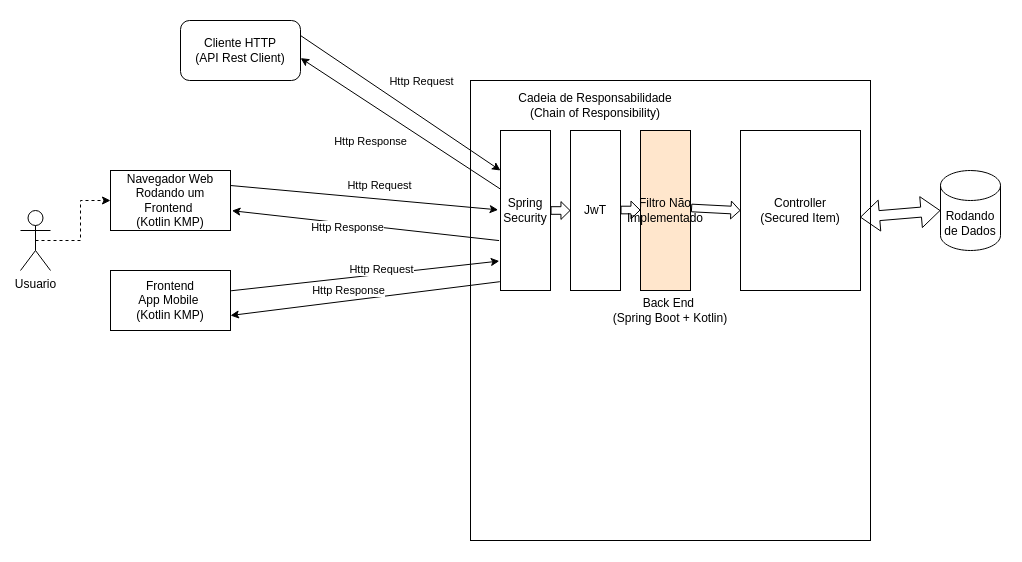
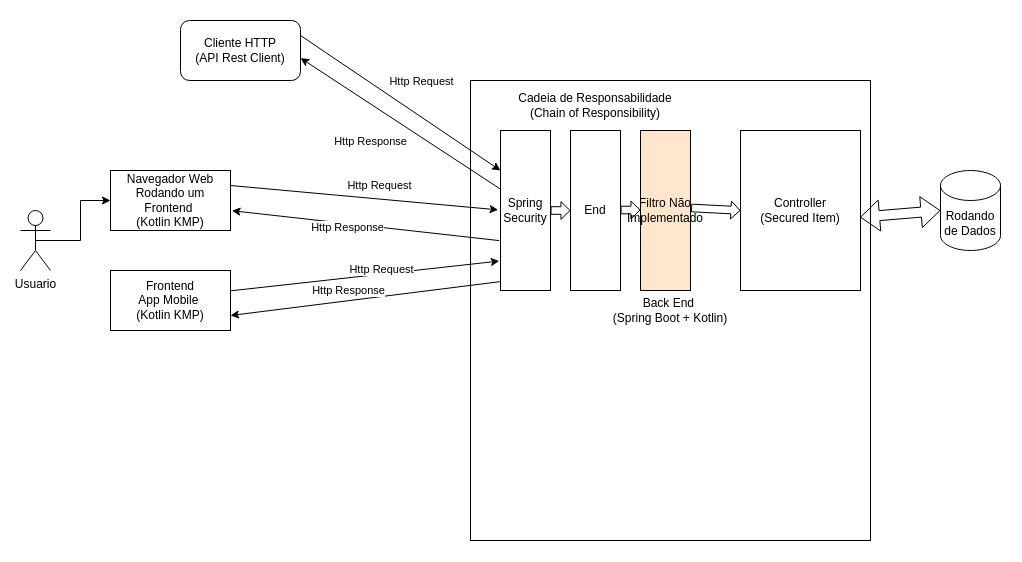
node "JwT": label "JwT" -> "End"
edge "Usuario" -> "Navegador Web Rodando um Frontend (Kotlin KMP)": style dashed -> solid
